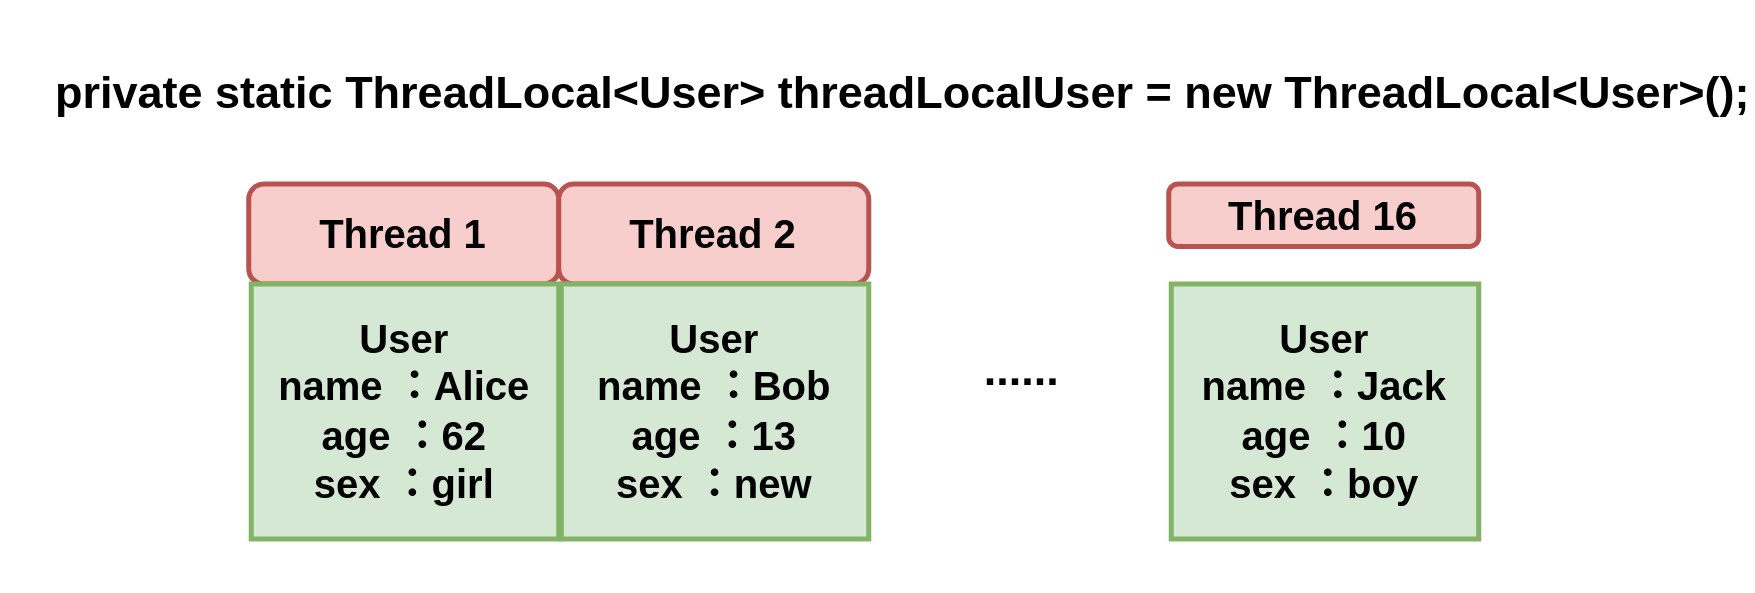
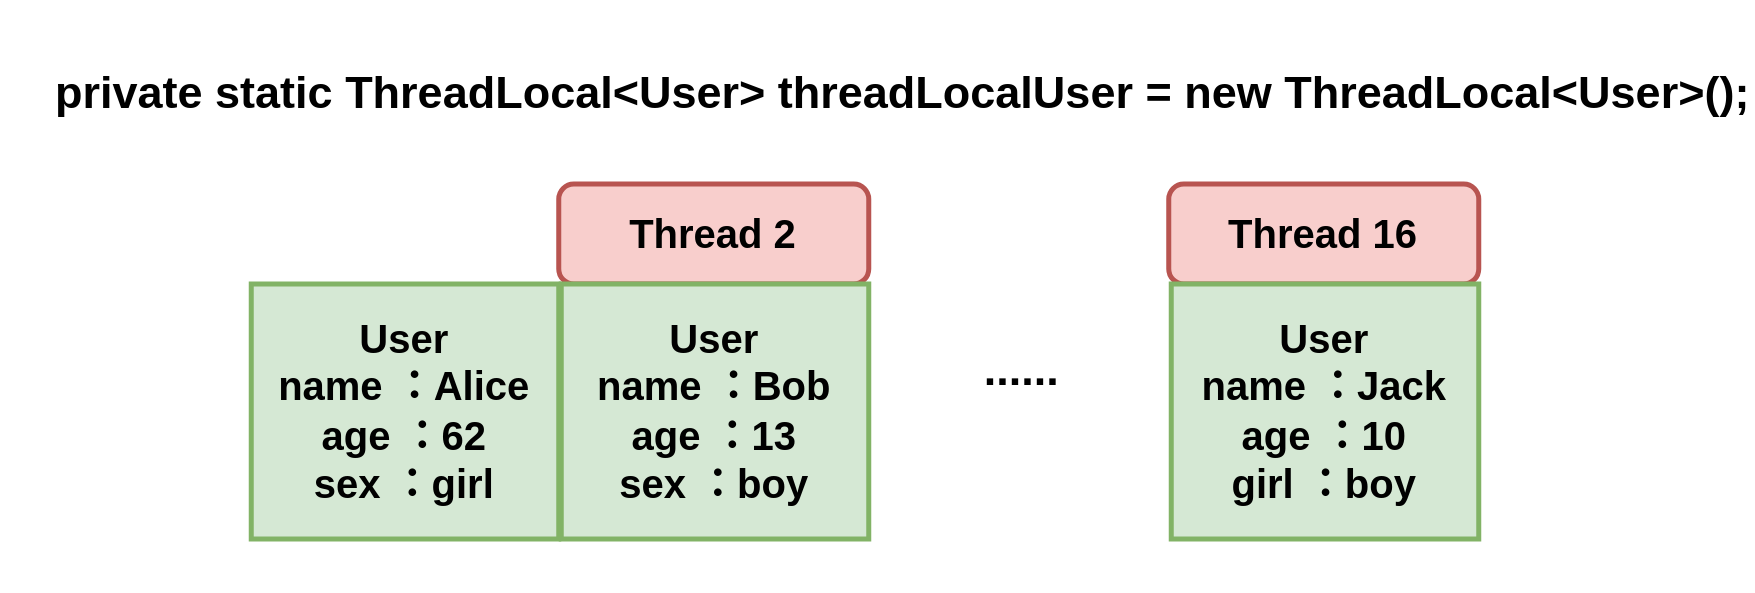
node "Thread 16": size 310x63 -> 310x100
node "Thread 1": removed
node "Username ：Bobage ：13sex ：new": label "Username ：Bobage ：13sex ：new" -> "Username ：Bobage ：13sex ：boy"
node "Username ：Jackage ：10sex ：boy": label "Username ：Jackage ：10sex ：boy" -> "Username ：Jackage ：10girl ：boy"
